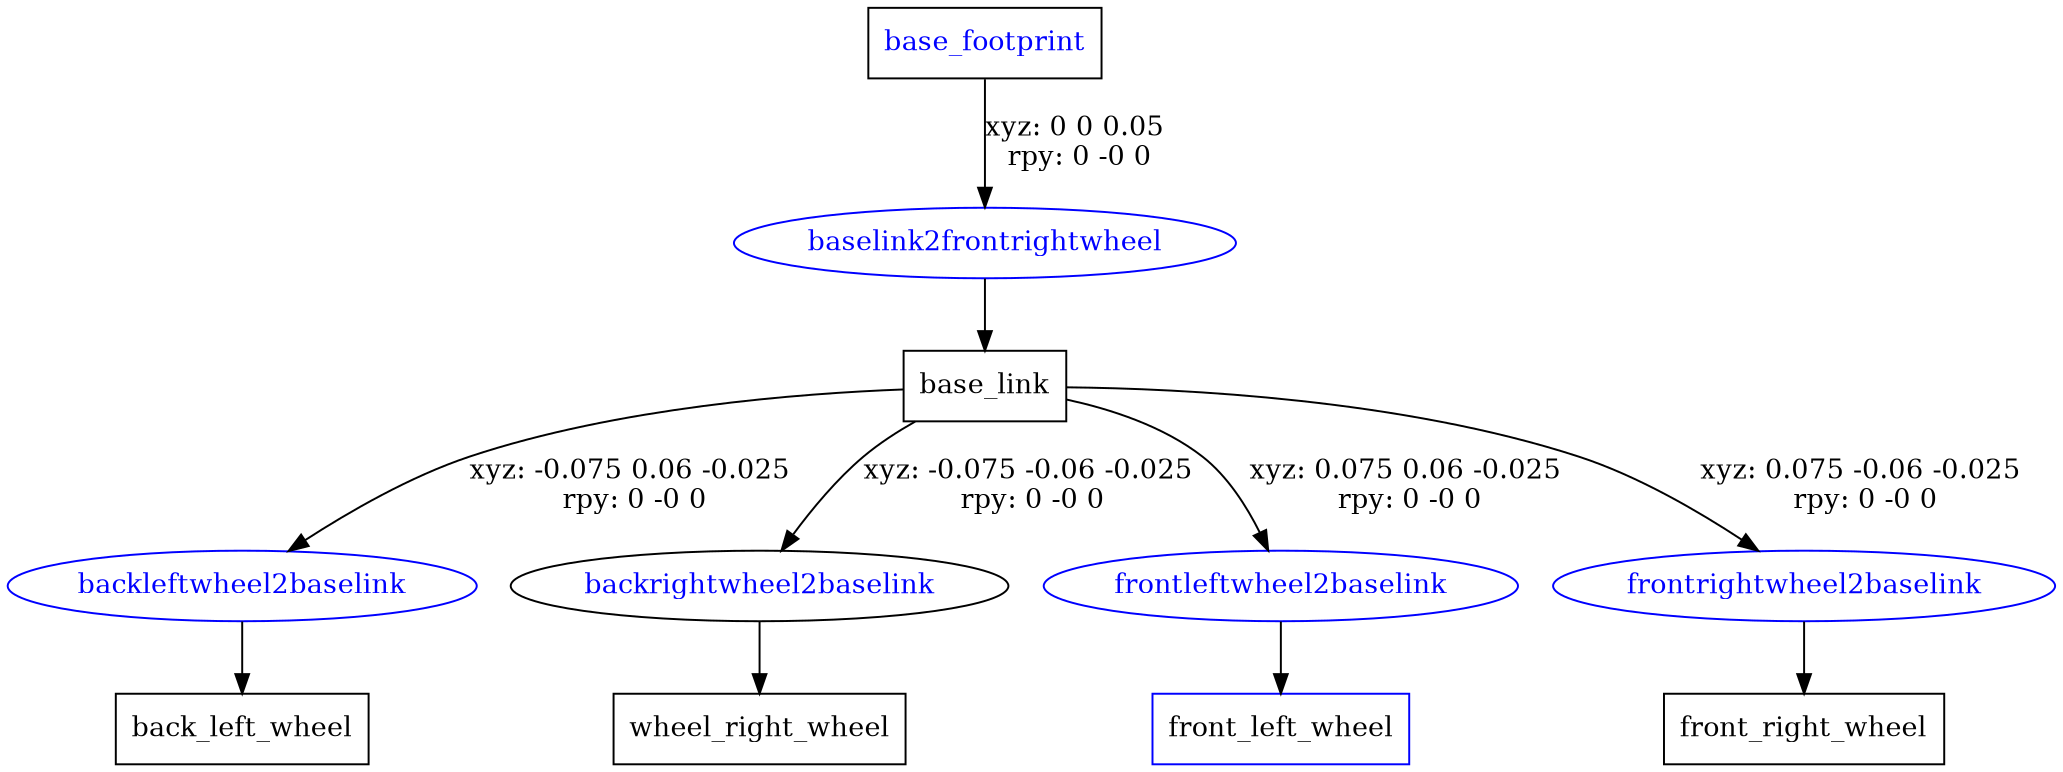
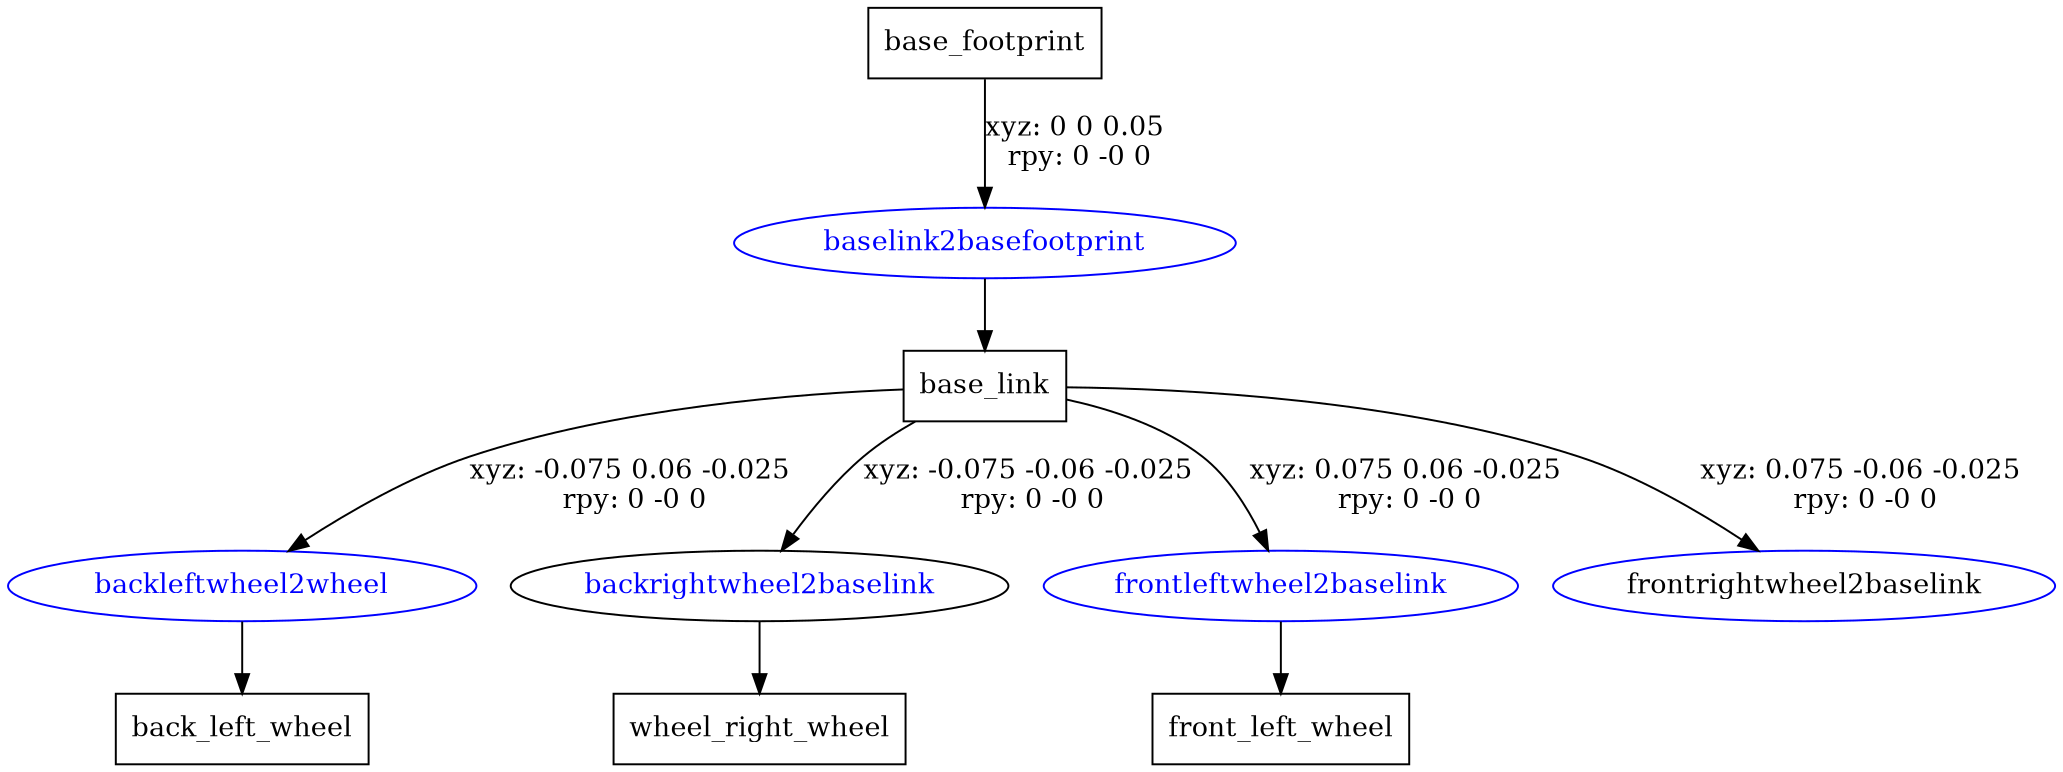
node "base_footprint": fontcolor blue -> black
node "baselink2frontrightwheel": label "baselink2frontrightwheel" -> "baselink2basefootprint"
node "backleftwheel2baselink": label "backleftwheel2baselink" -> "backleftwheel2wheel"
node "frontrightwheel2baselink": fontcolor blue -> black
node "front_left_wheel": color blue -> black
node "front_right_wheel": removed
